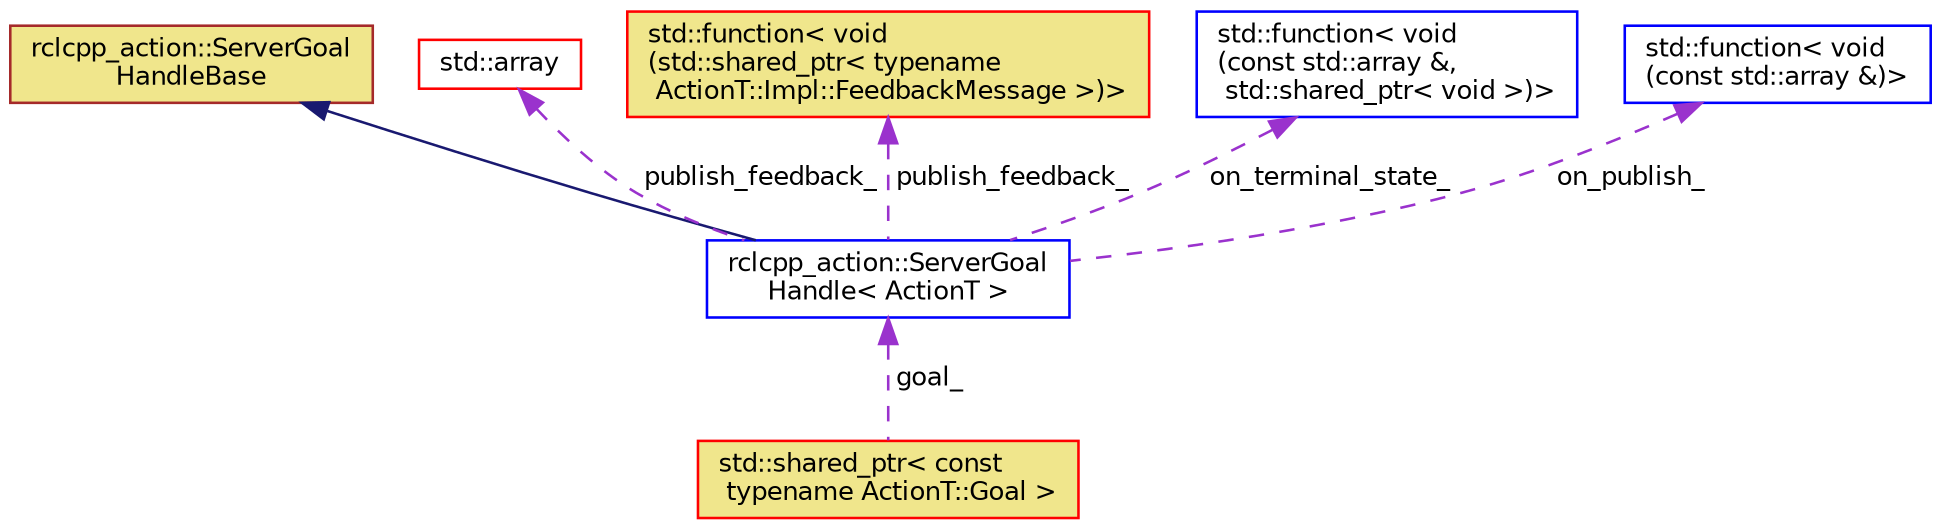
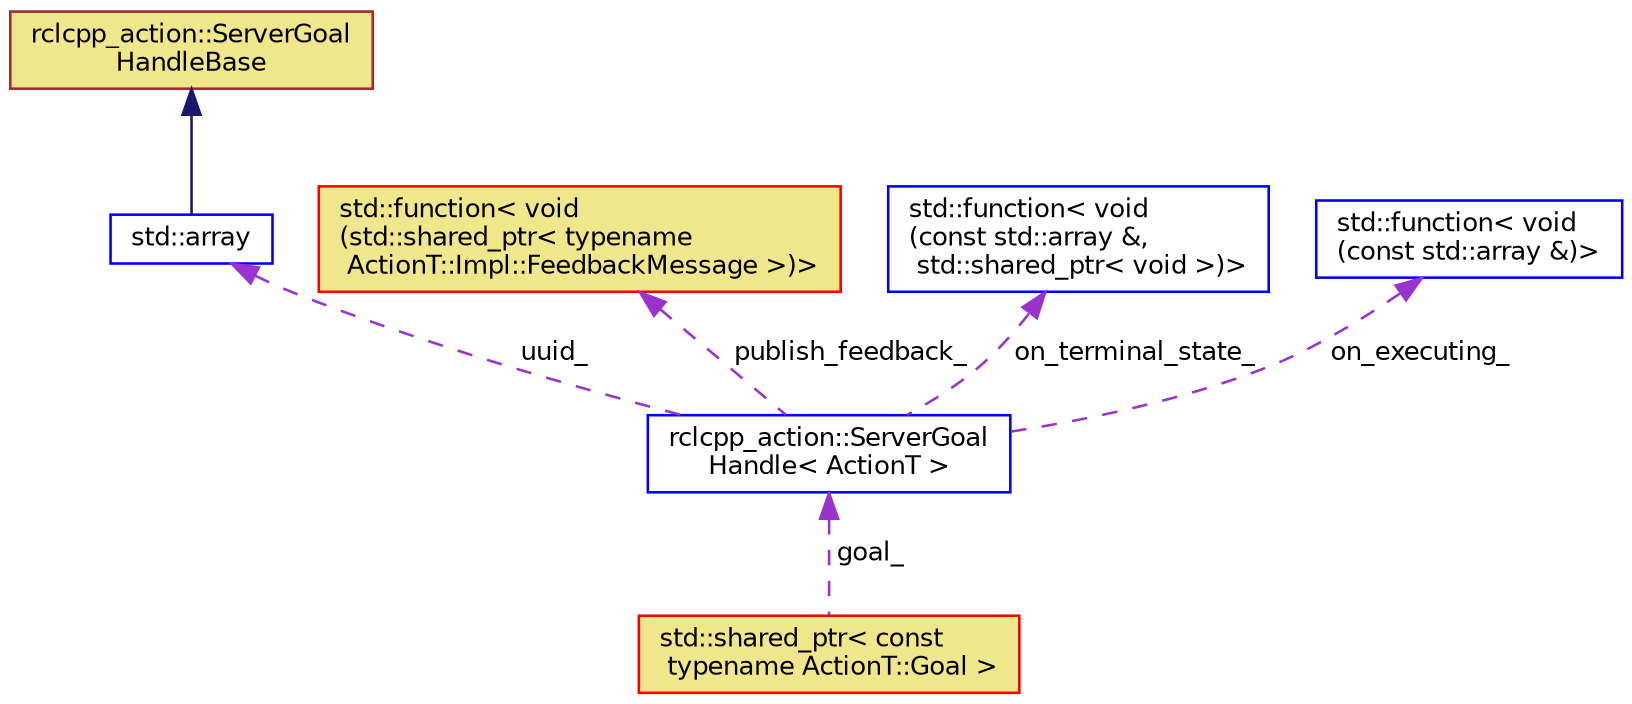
node "std::array": color red -> blue
edge "rclcpp_action::ServerGoal Handle< ActionT >" -> "rclcpp_action::ServerGoal HandleBase": now "std::array" -> "rclcpp_action::ServerGoal HandleBase"
edge "rclcpp_action::ServerGoal Handle< ActionT >" -> "std::array": label " publish_feedback_" -> " uuid_"
edge "rclcpp_action::ServerGoal Handle< ActionT >" -> "std::function< void (const std::array &)>": label " on_publish_" -> " on_executing_"
